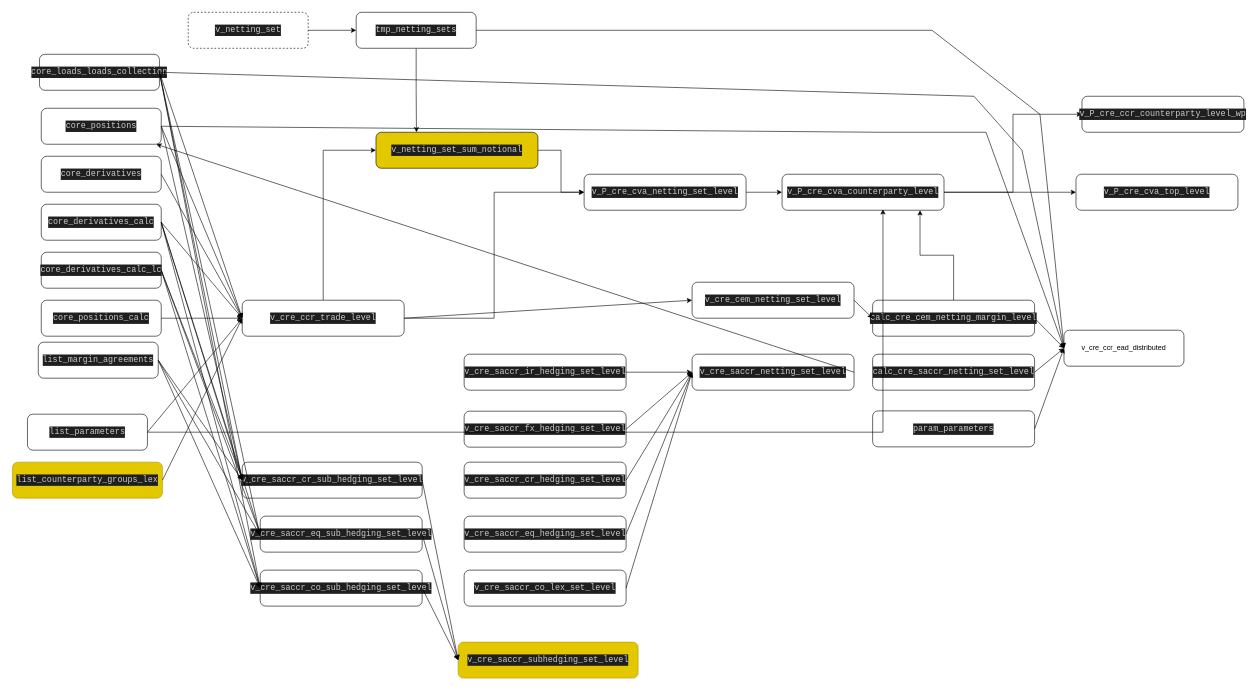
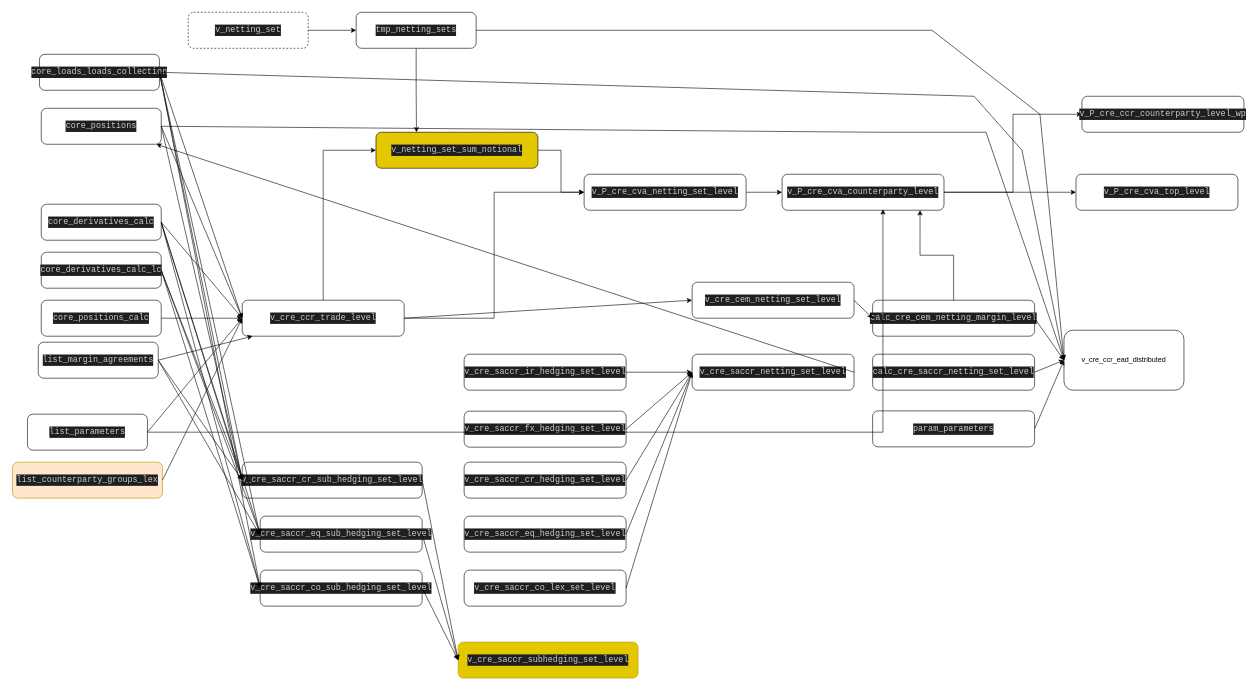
node "core_derivatives": removed
edge "core_derivatives" -> "v_cre_ccr_trade_level": removed
node "v_cre_ccr_ead_distributed": size 120x36 -> 120x60
edge "list_margin_agreements" -> "v_cre_saccr_co_sub_hedging_set_level": now "list_margin_agreements" -> "v_cre_ccr_trade_level"
node "list_counterparty_groups_lex": fillcolor #e3c800 -> #ffe6cc
